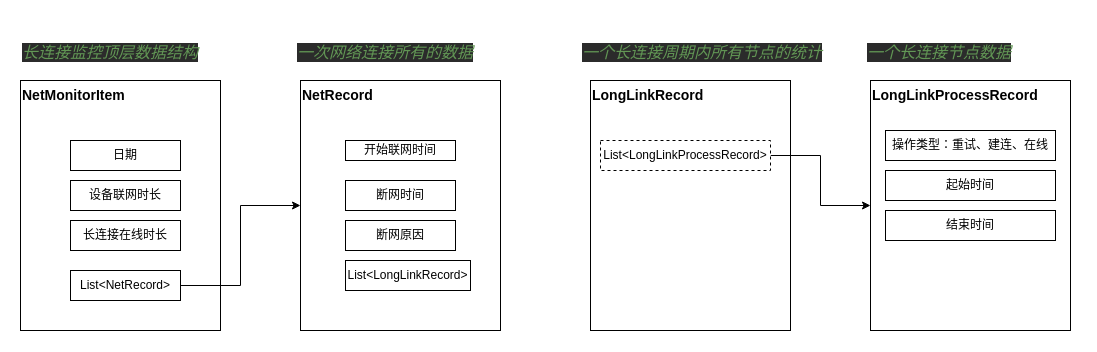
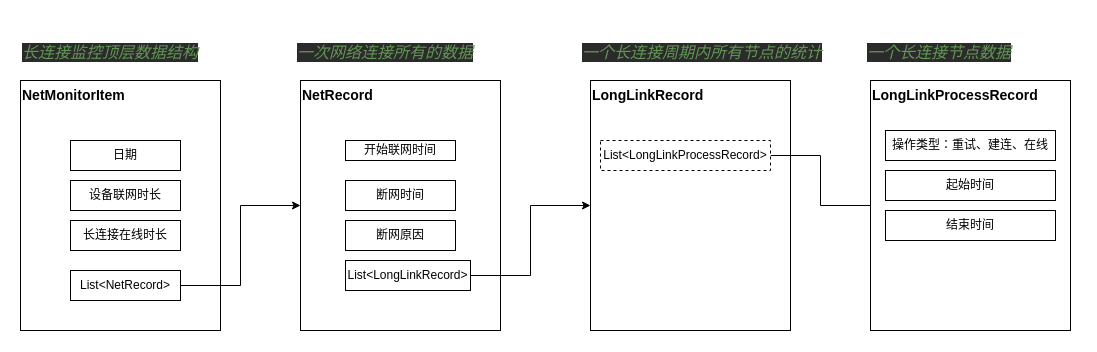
edge "List<LongLinkProcessRecord>" -> "LongLinkProcessRecord": arrowhead classic -> none
edge "List<LongLinkRecord>" -> "LongLinkRecord": added
